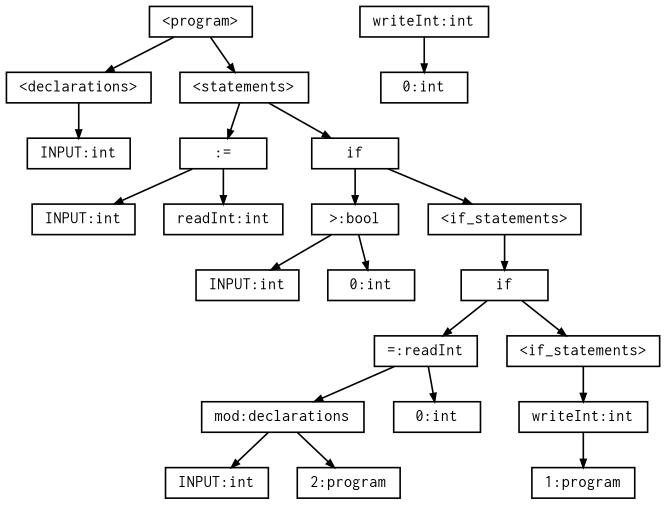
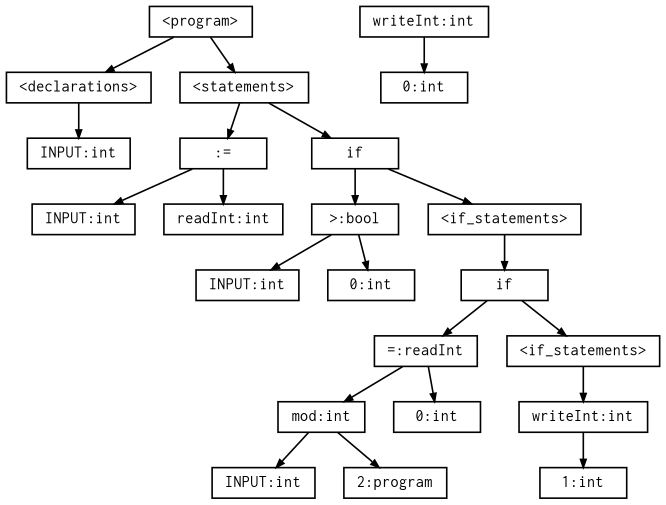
node "mod:declarations": label "mod:declarations" -> "mod:int"
node "1:program": label "1:program" -> "1:int"
